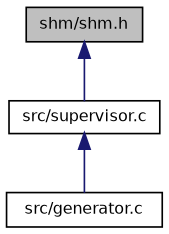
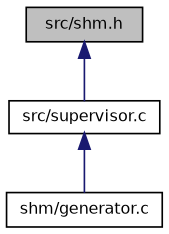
node "shm/shm.h": label "shm/shm.h" -> "src/shm.h"
node "src/generator.c": label "src/generator.c" -> "shm/generator.c"
